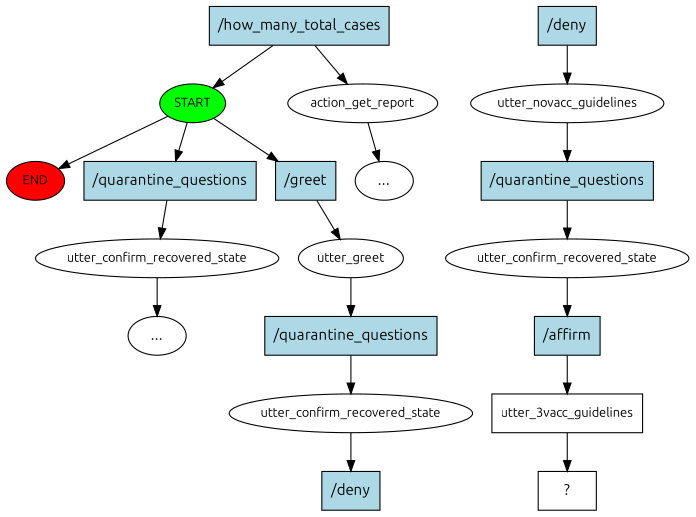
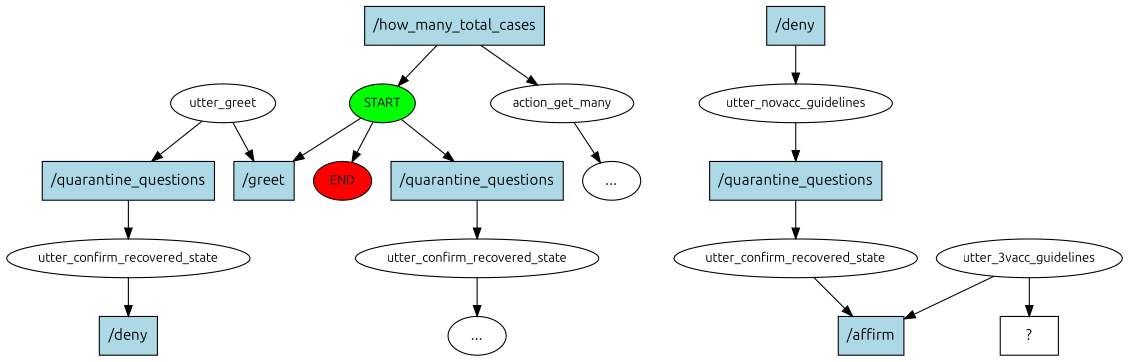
node "action_get_report": label "action_get_report" -> "action_get_many"
edge "/greet" -> "utter_greet": reversed
edge "/affirm" -> "utter_3vacc_guidelines": reversed
node "utter_3vacc_guidelines": shape box -> ellipse
